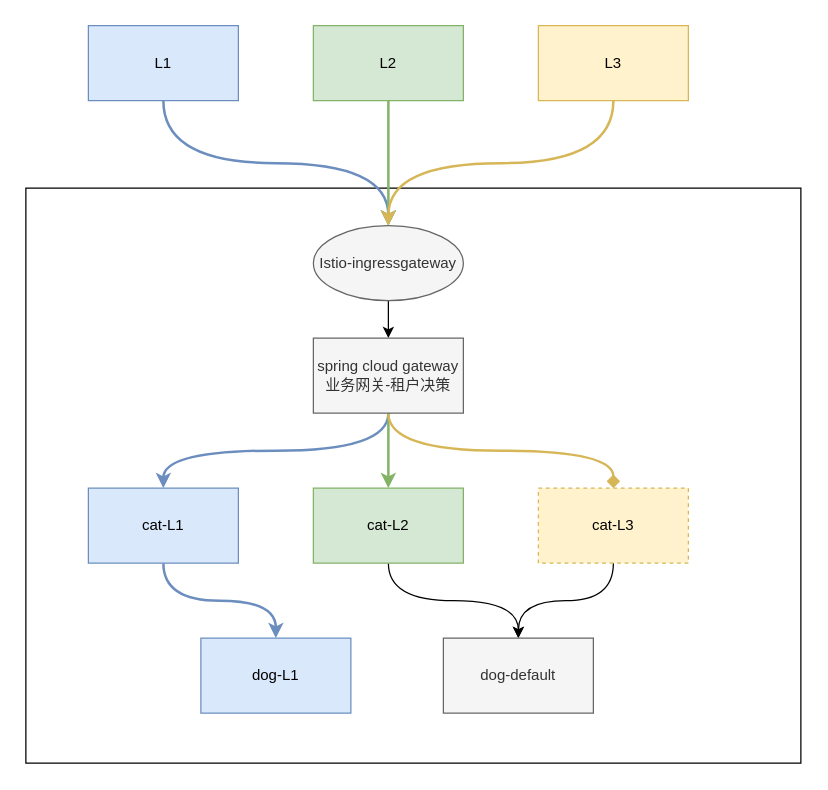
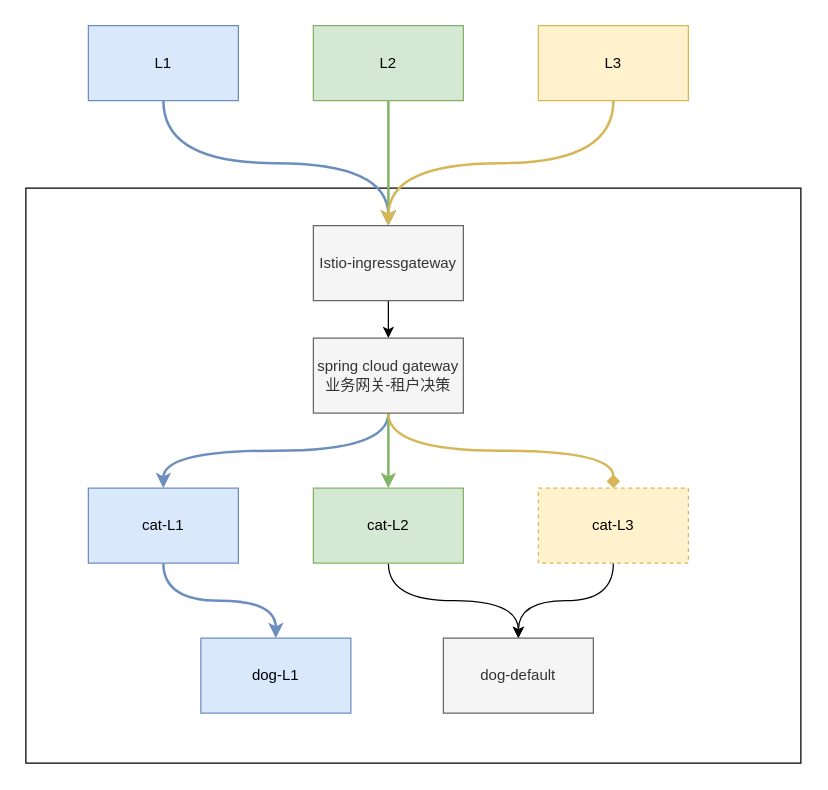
node "Istio-ingressgateway": shape ellipse -> rectangle
